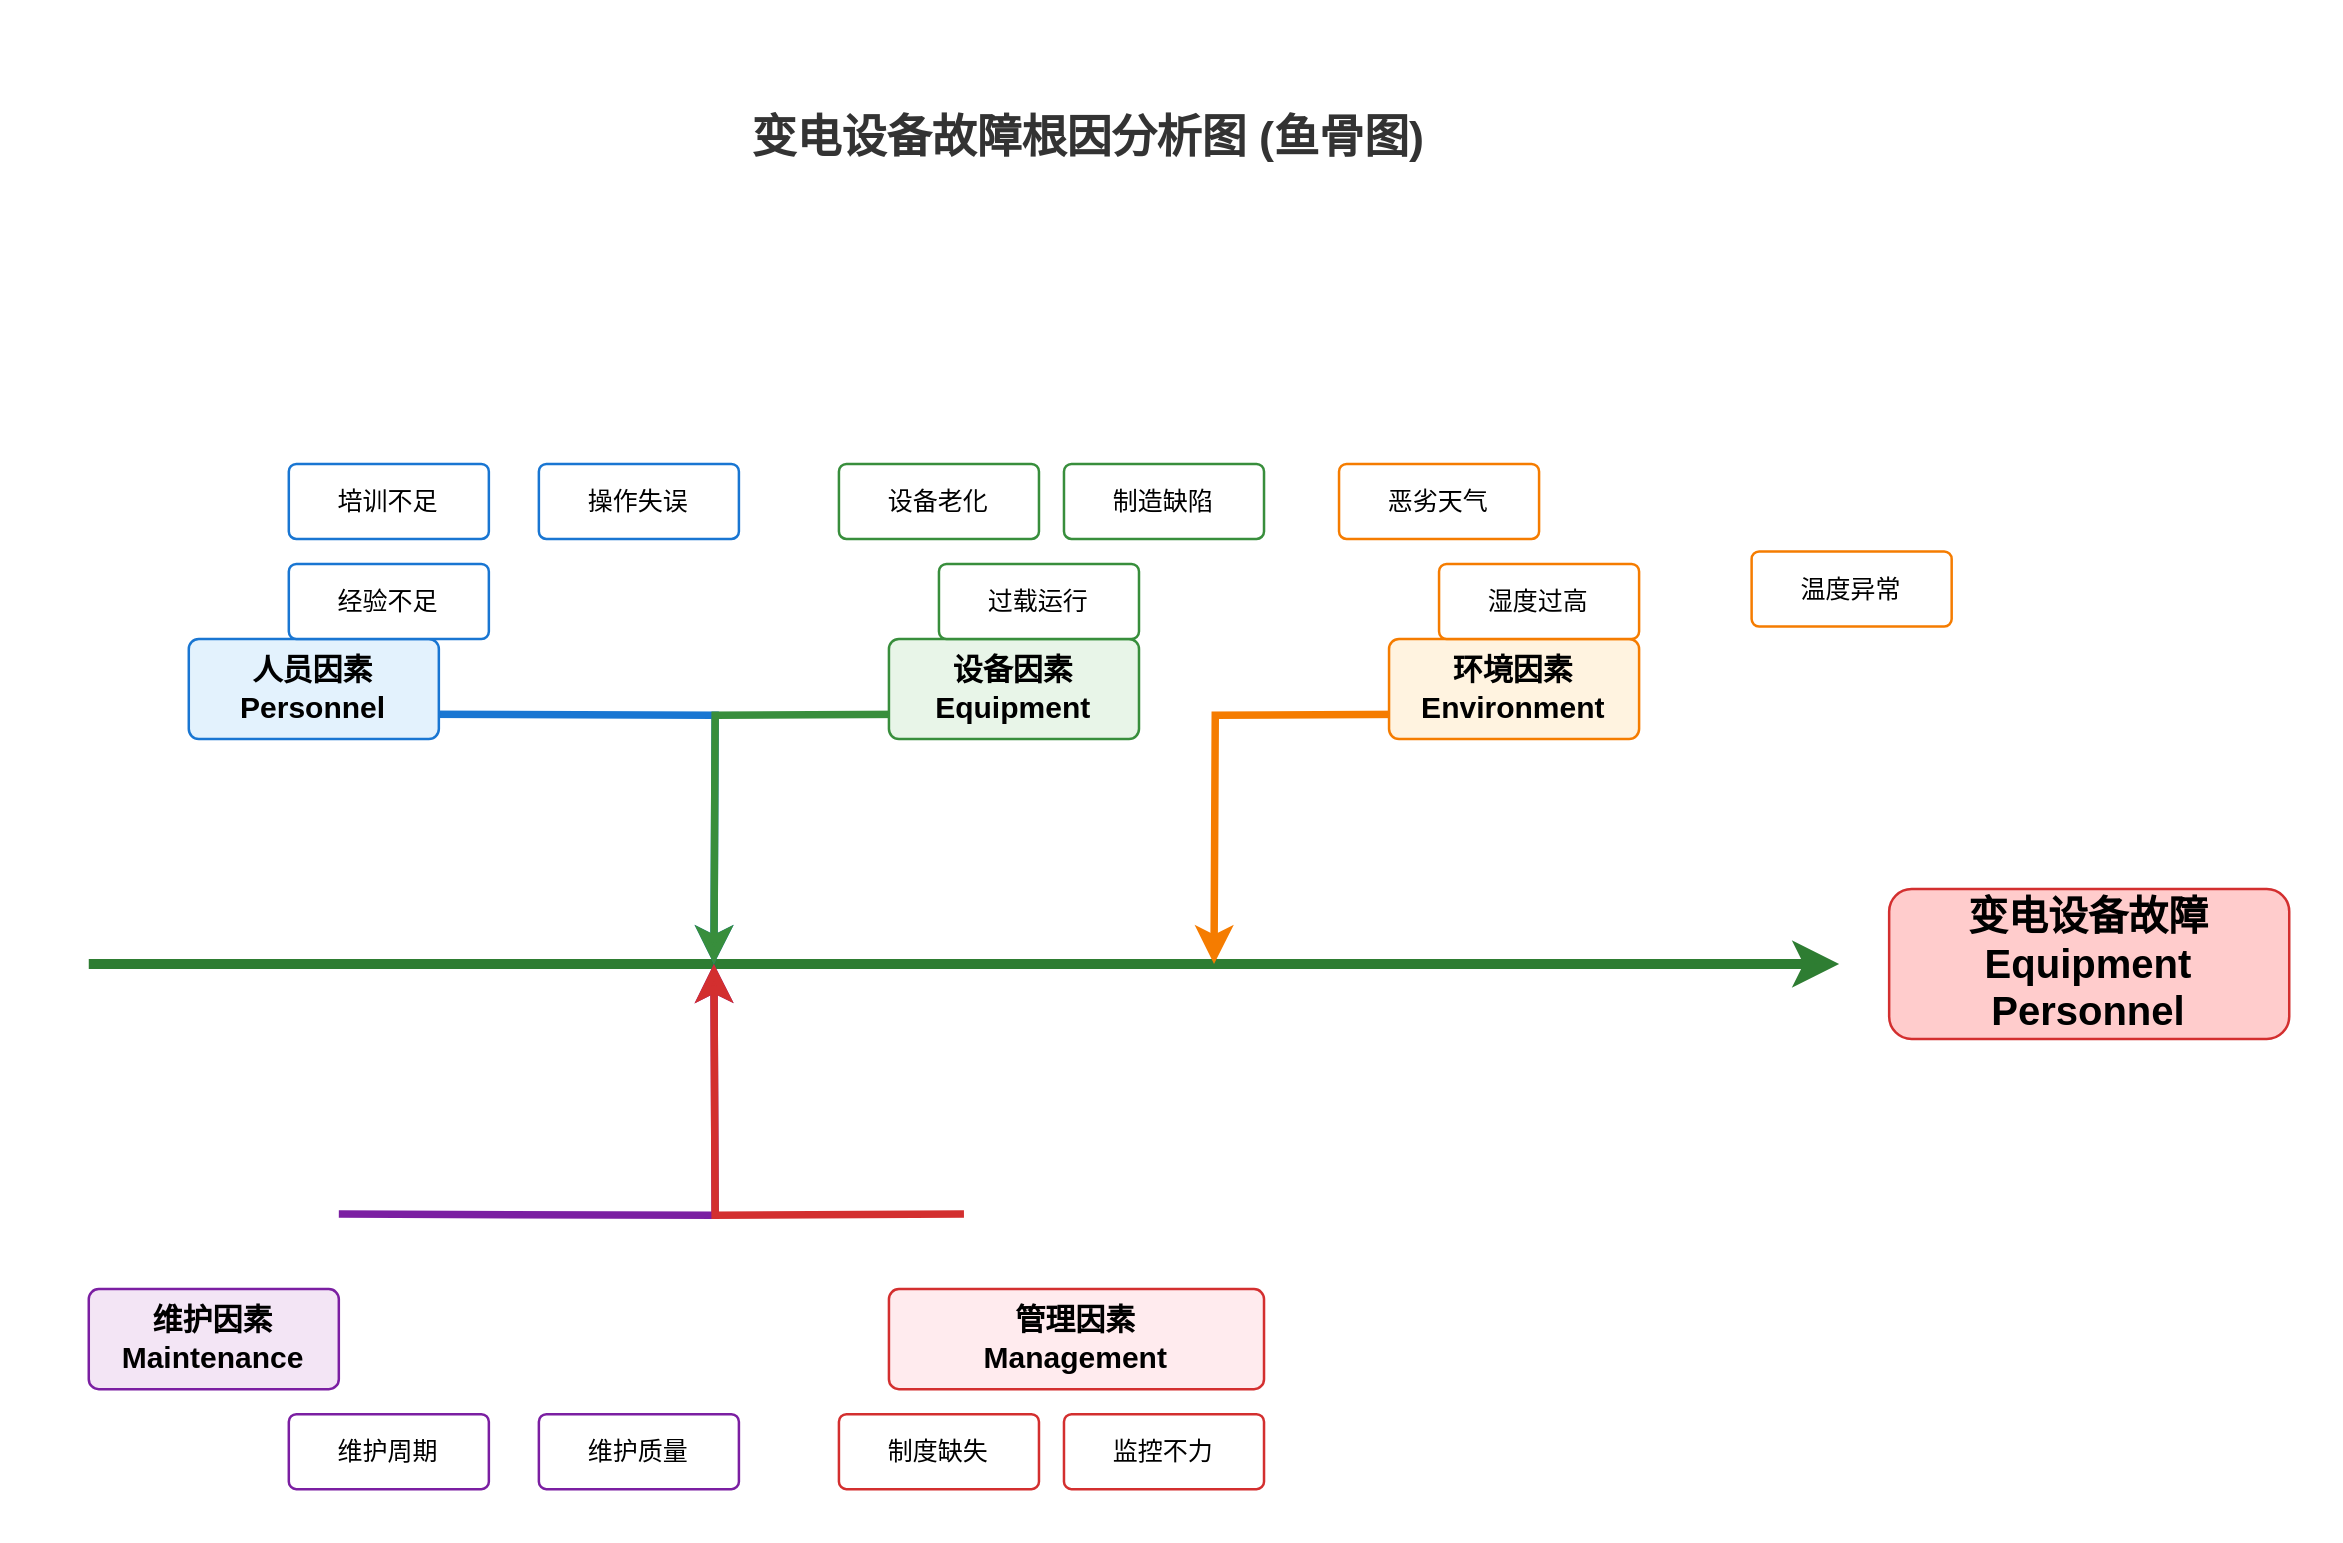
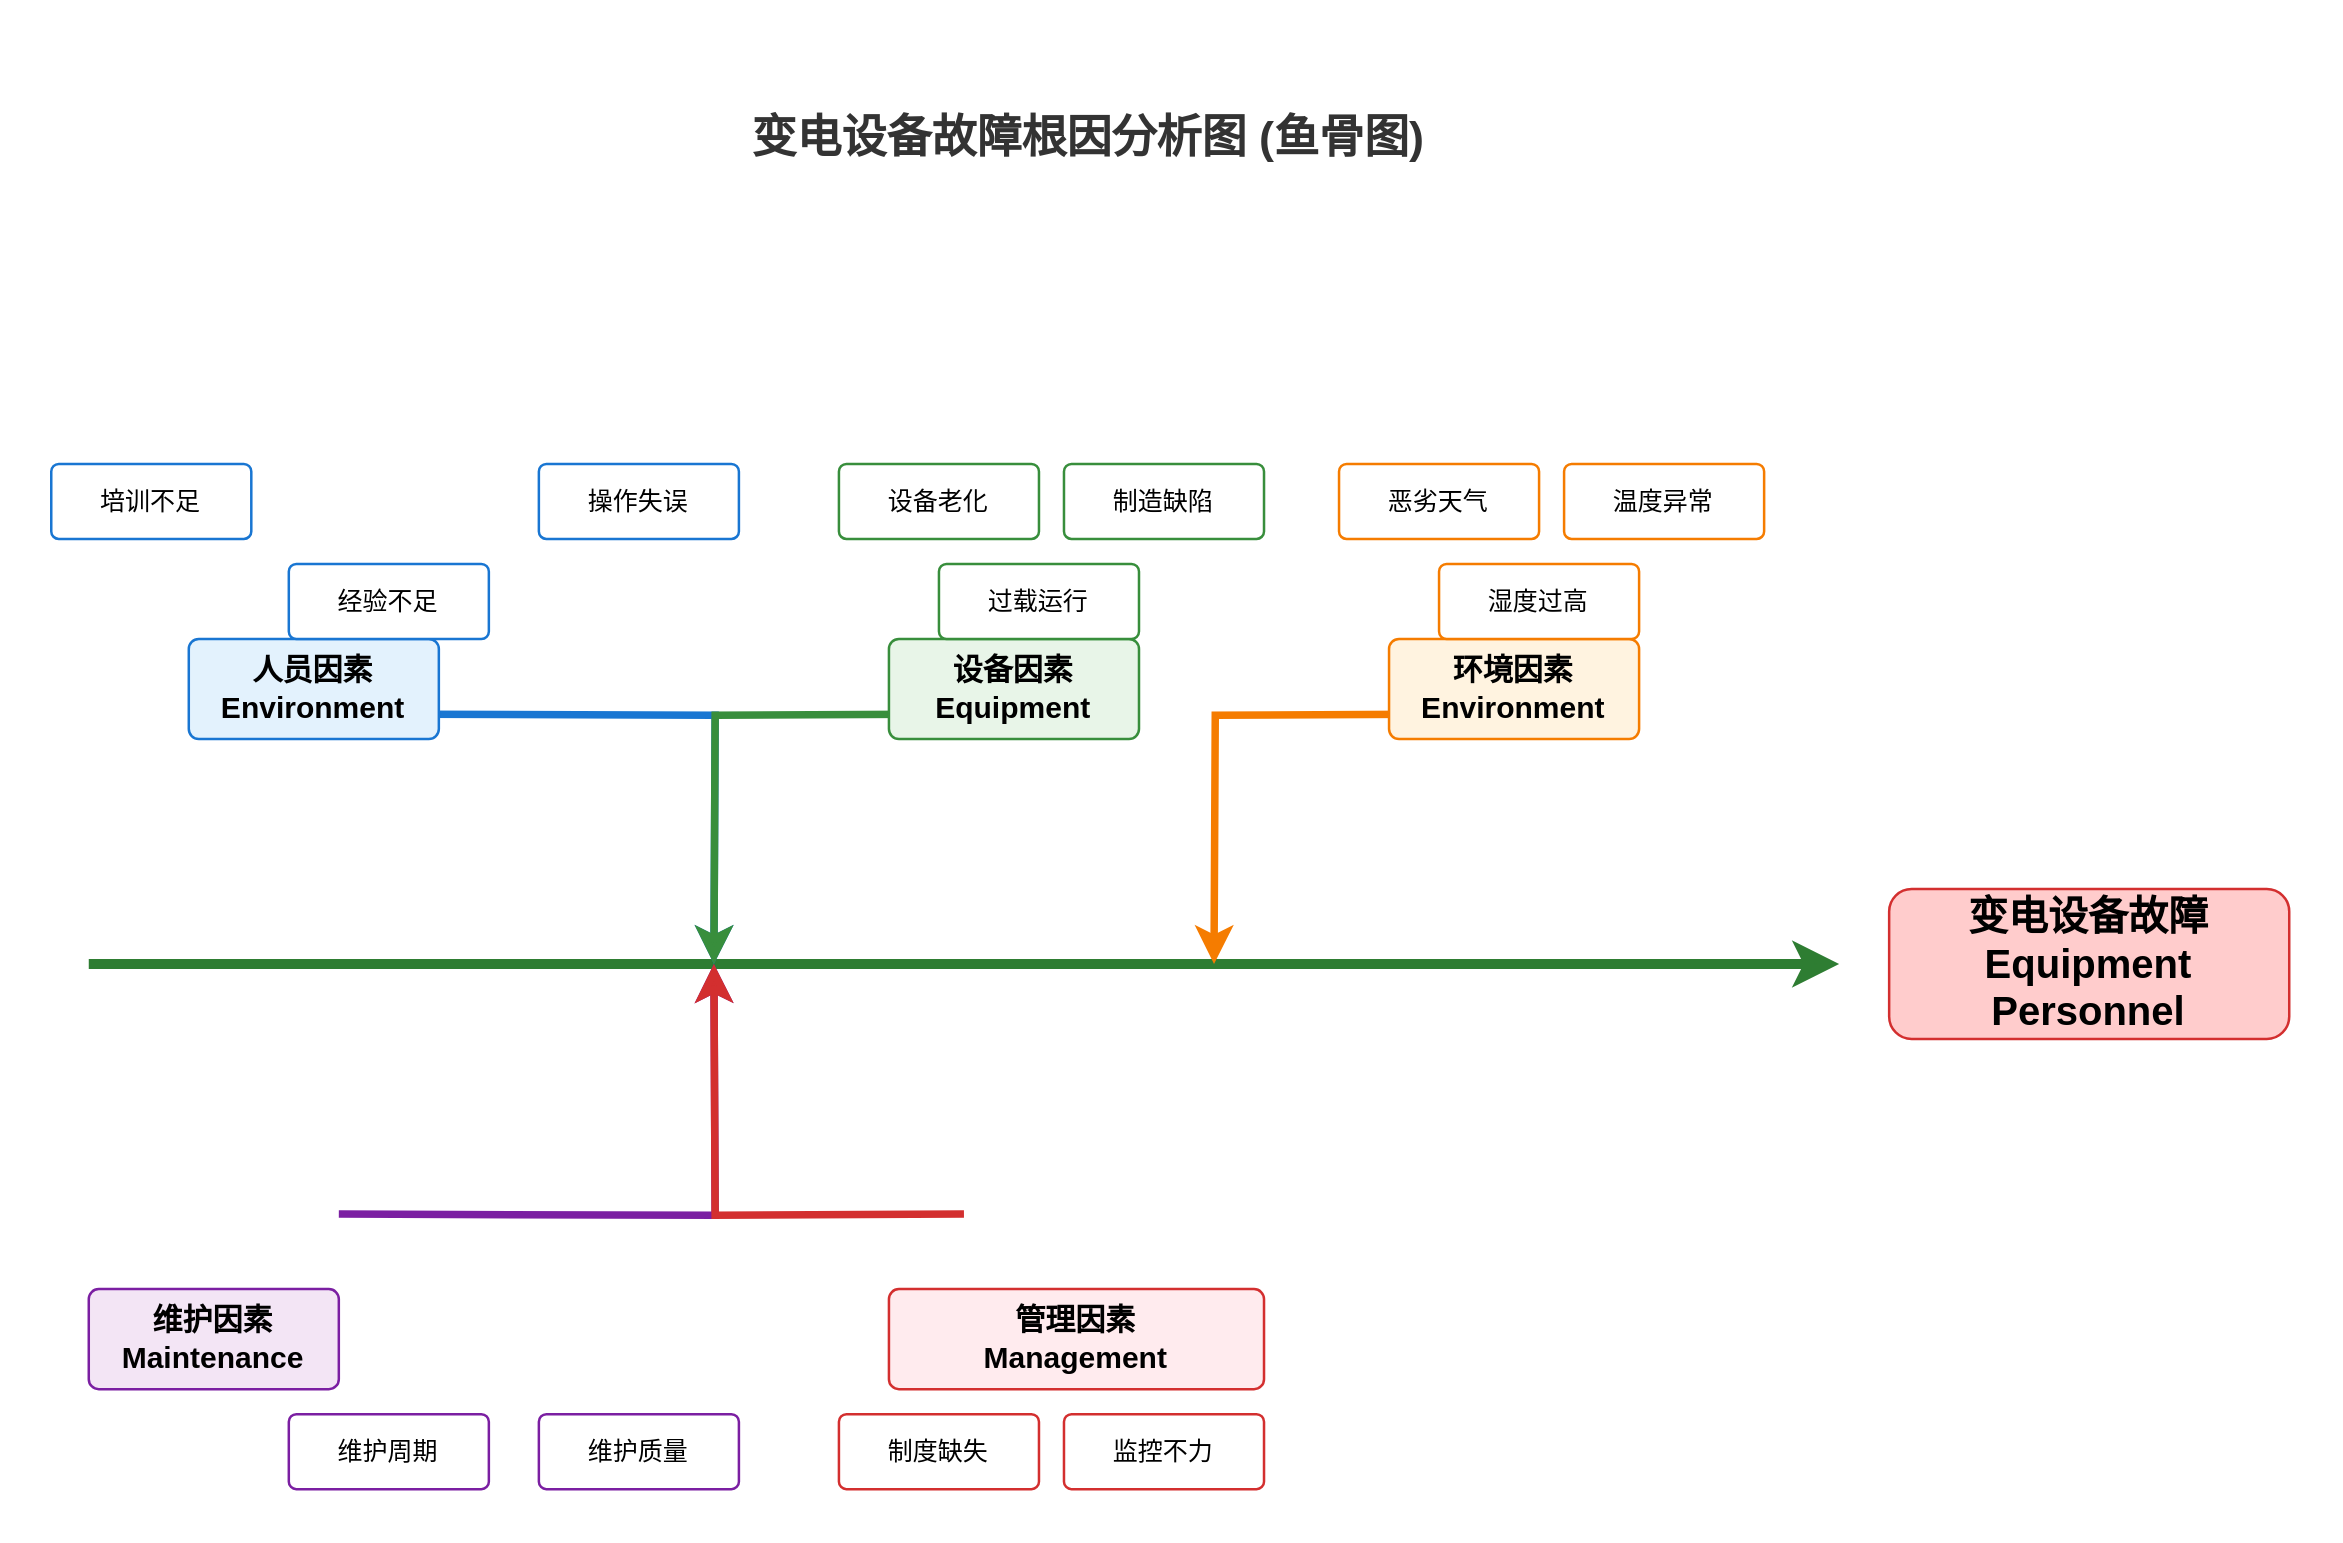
node "培训不足": moved (389, 501) -> (151, 501)
node "温度异常": moved (1851, 589) -> (1664, 501)
node "人员因素 Personnel": label "人员因素 Personnel" -> "人员因素 Environment"
